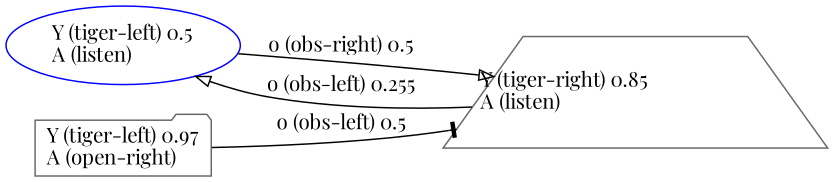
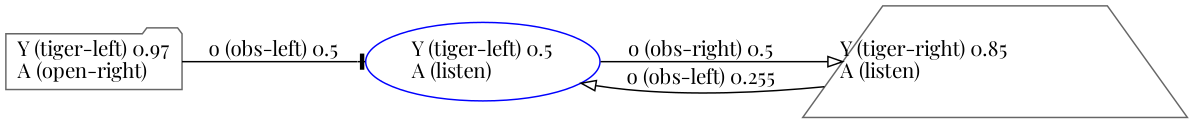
edge "Y (tiger-left) 0.97 A (open-right)" -> "Y (tiger-right) 0.85 A (listen)": now "Y (tiger-left) 0.97 A (open-right)" -> "Y (tiger-left) 0.5 A (listen)"
